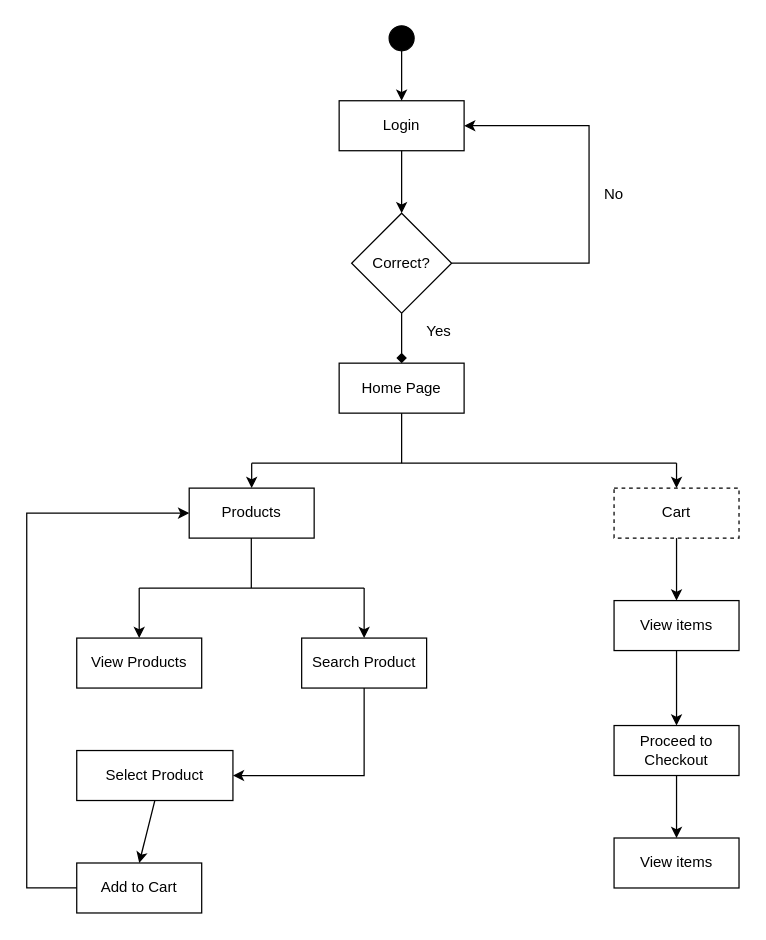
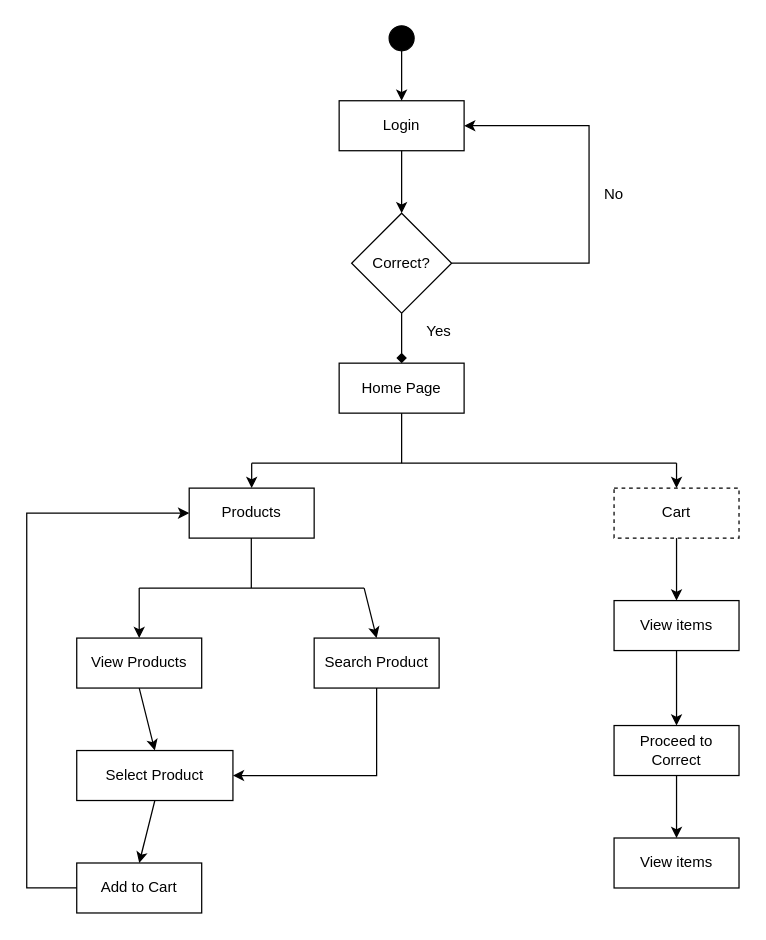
node "Search Product": moved (364, 663) -> (377, 663)
edge "View Products" -> "Select Product": added
node "Proceed to Checkout": label "Proceed to Checkout" -> "Proceed to Correct"
